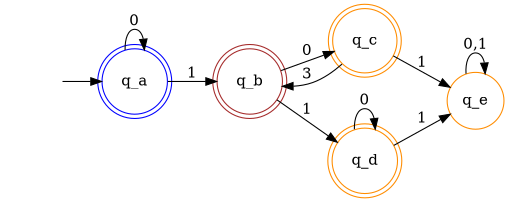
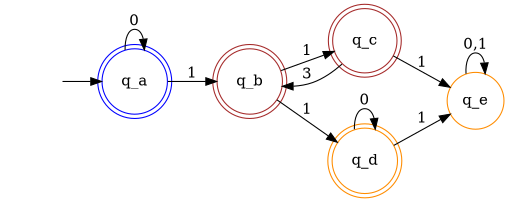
node "q_c": color darkorange -> brown
edge "q_b" -> "q_c": label "0" -> "1"
